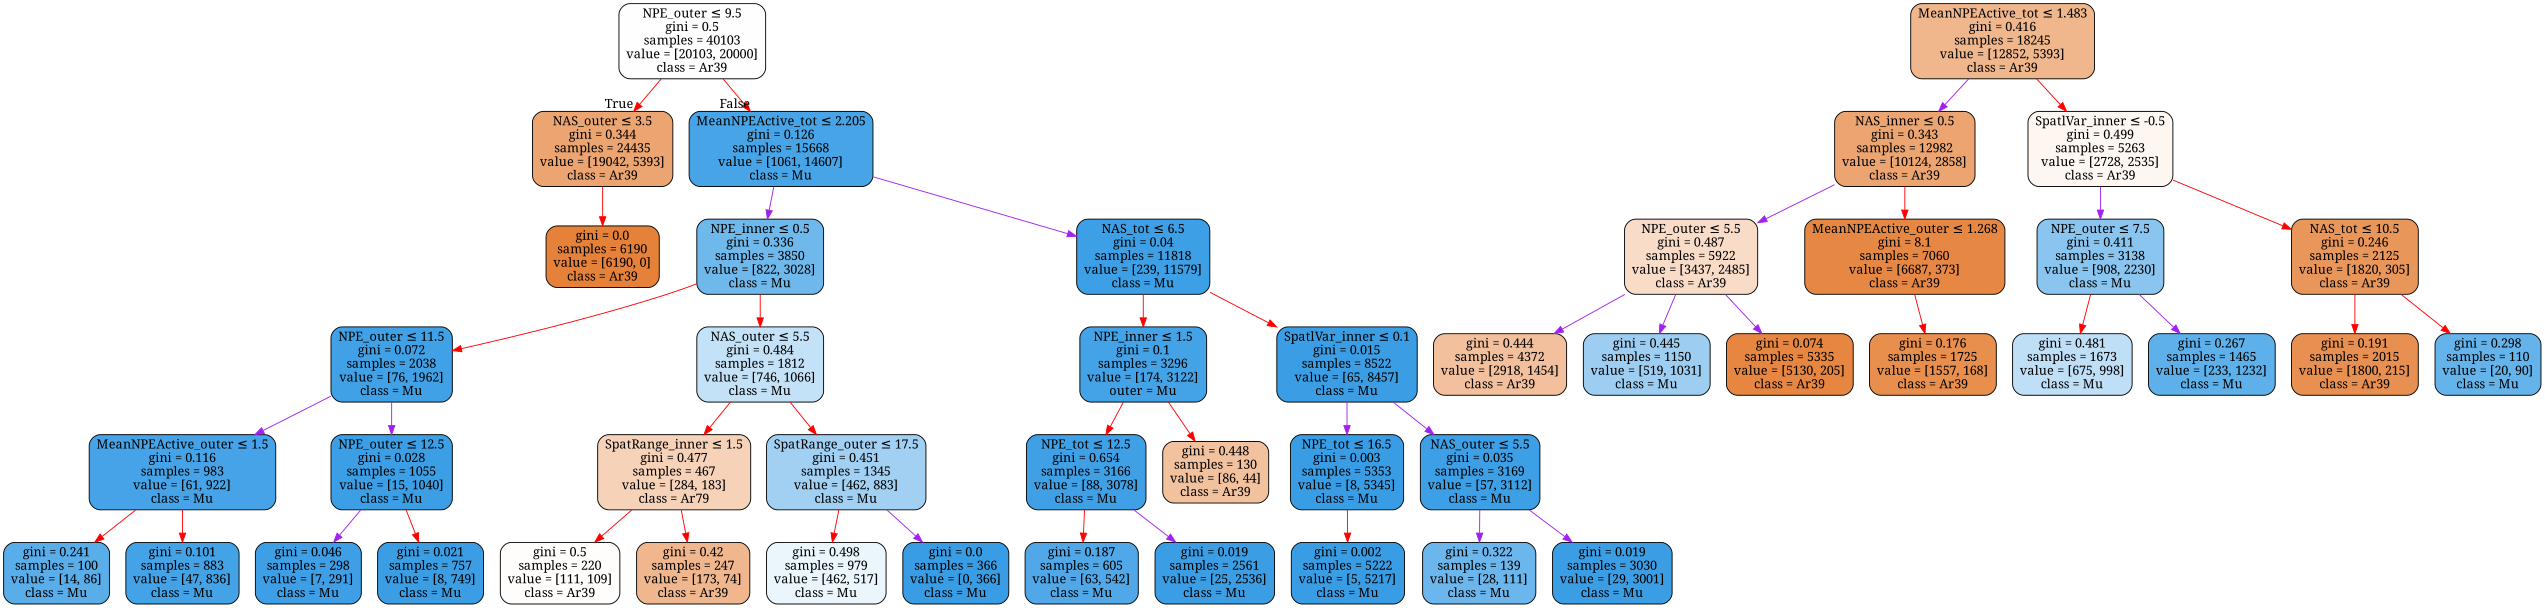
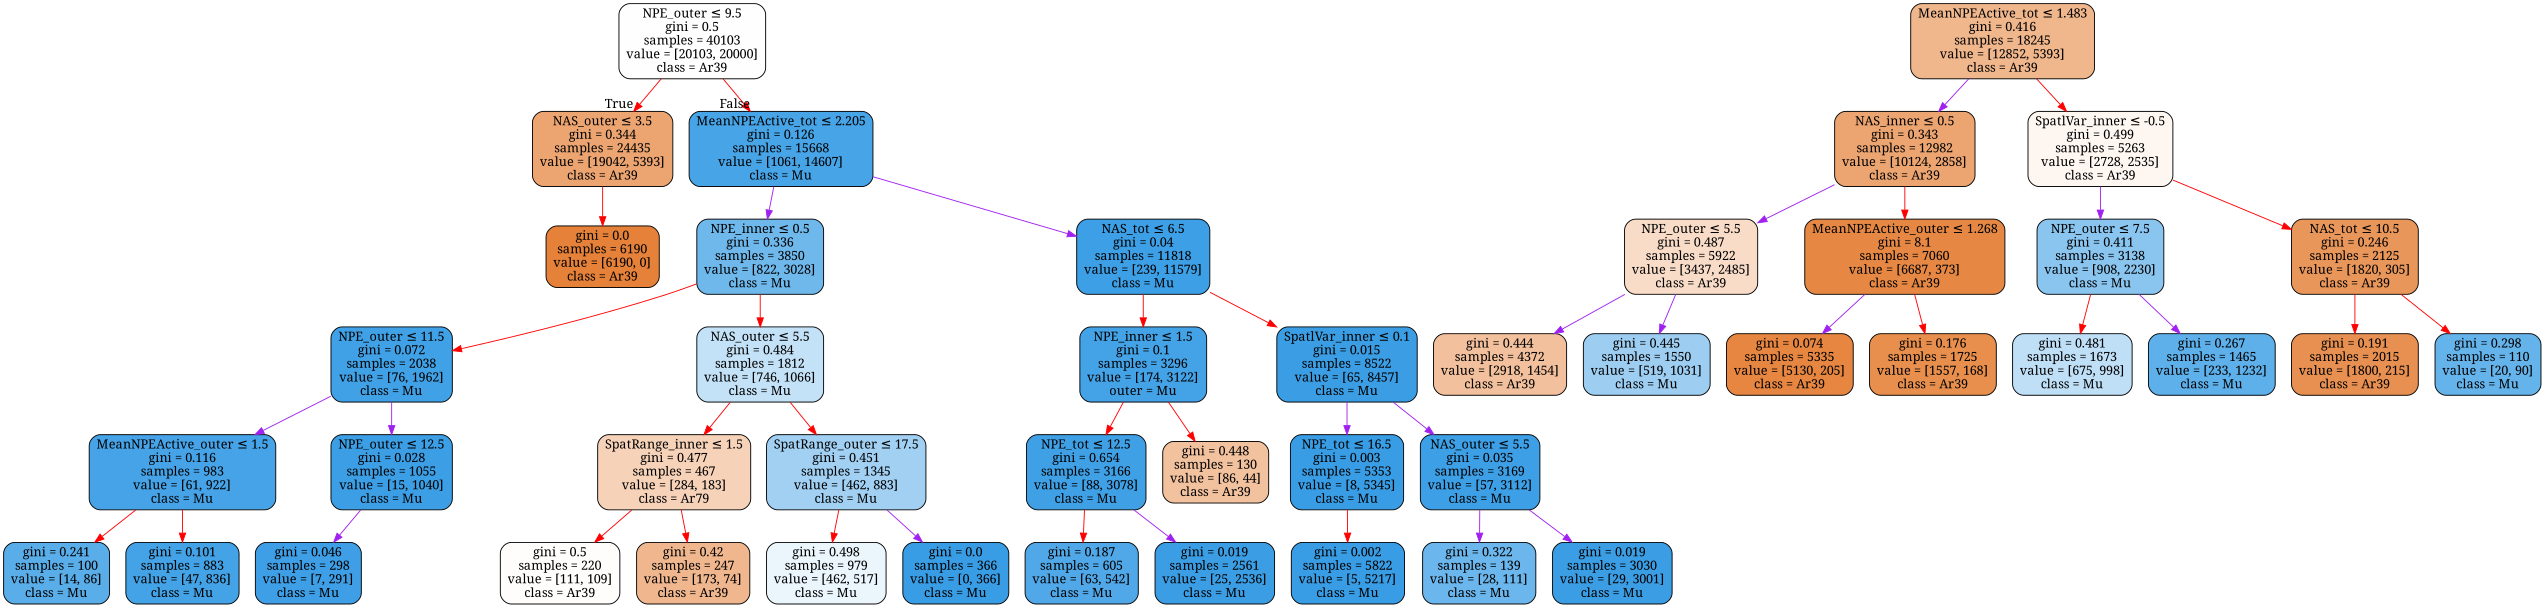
edge "NPE_outer ≤ 5.5" -> "gini = 0.074": now "MeanNPEActive_outer ≤ 1.268" -> "gini = 0.074"
node "gini = 0.445": text "samples = 1150" -> "samples = 1550"
node "gini = 0.002": text "samples = 5222" -> "samples = 5822"
node "gini = 0.021": removed
